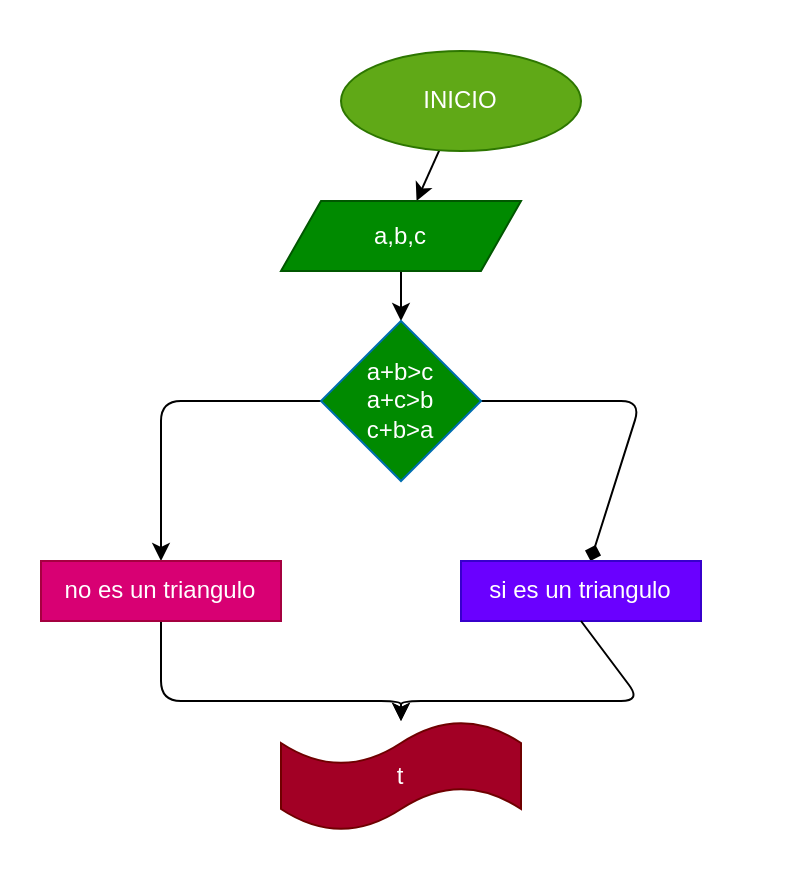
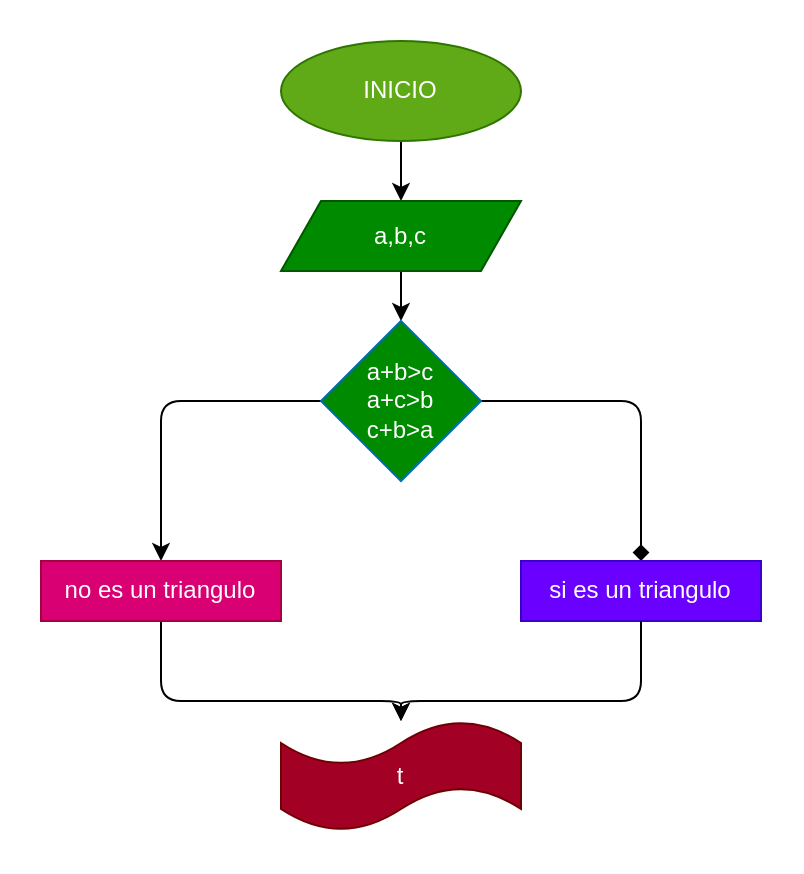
node "INICIO": moved (461, 101) -> (401, 91)
node "si es un triangulo": moved (581, 591) -> (641, 591)
